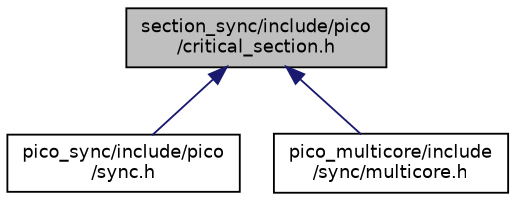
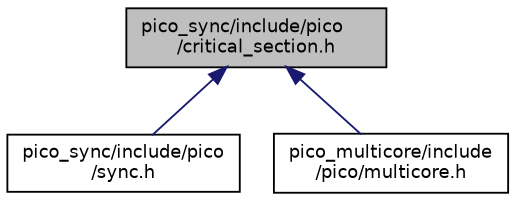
node "section_sync/include/pico /critical_section.h": label "section_sync/include/pico /critical_section.h" -> "pico_sync/include/pico /critical_section.h"
node "pico_multicore/include /sync/multicore.h": label "pico_multicore/include /sync/multicore.h" -> "pico_multicore/include /pico/multicore.h"
